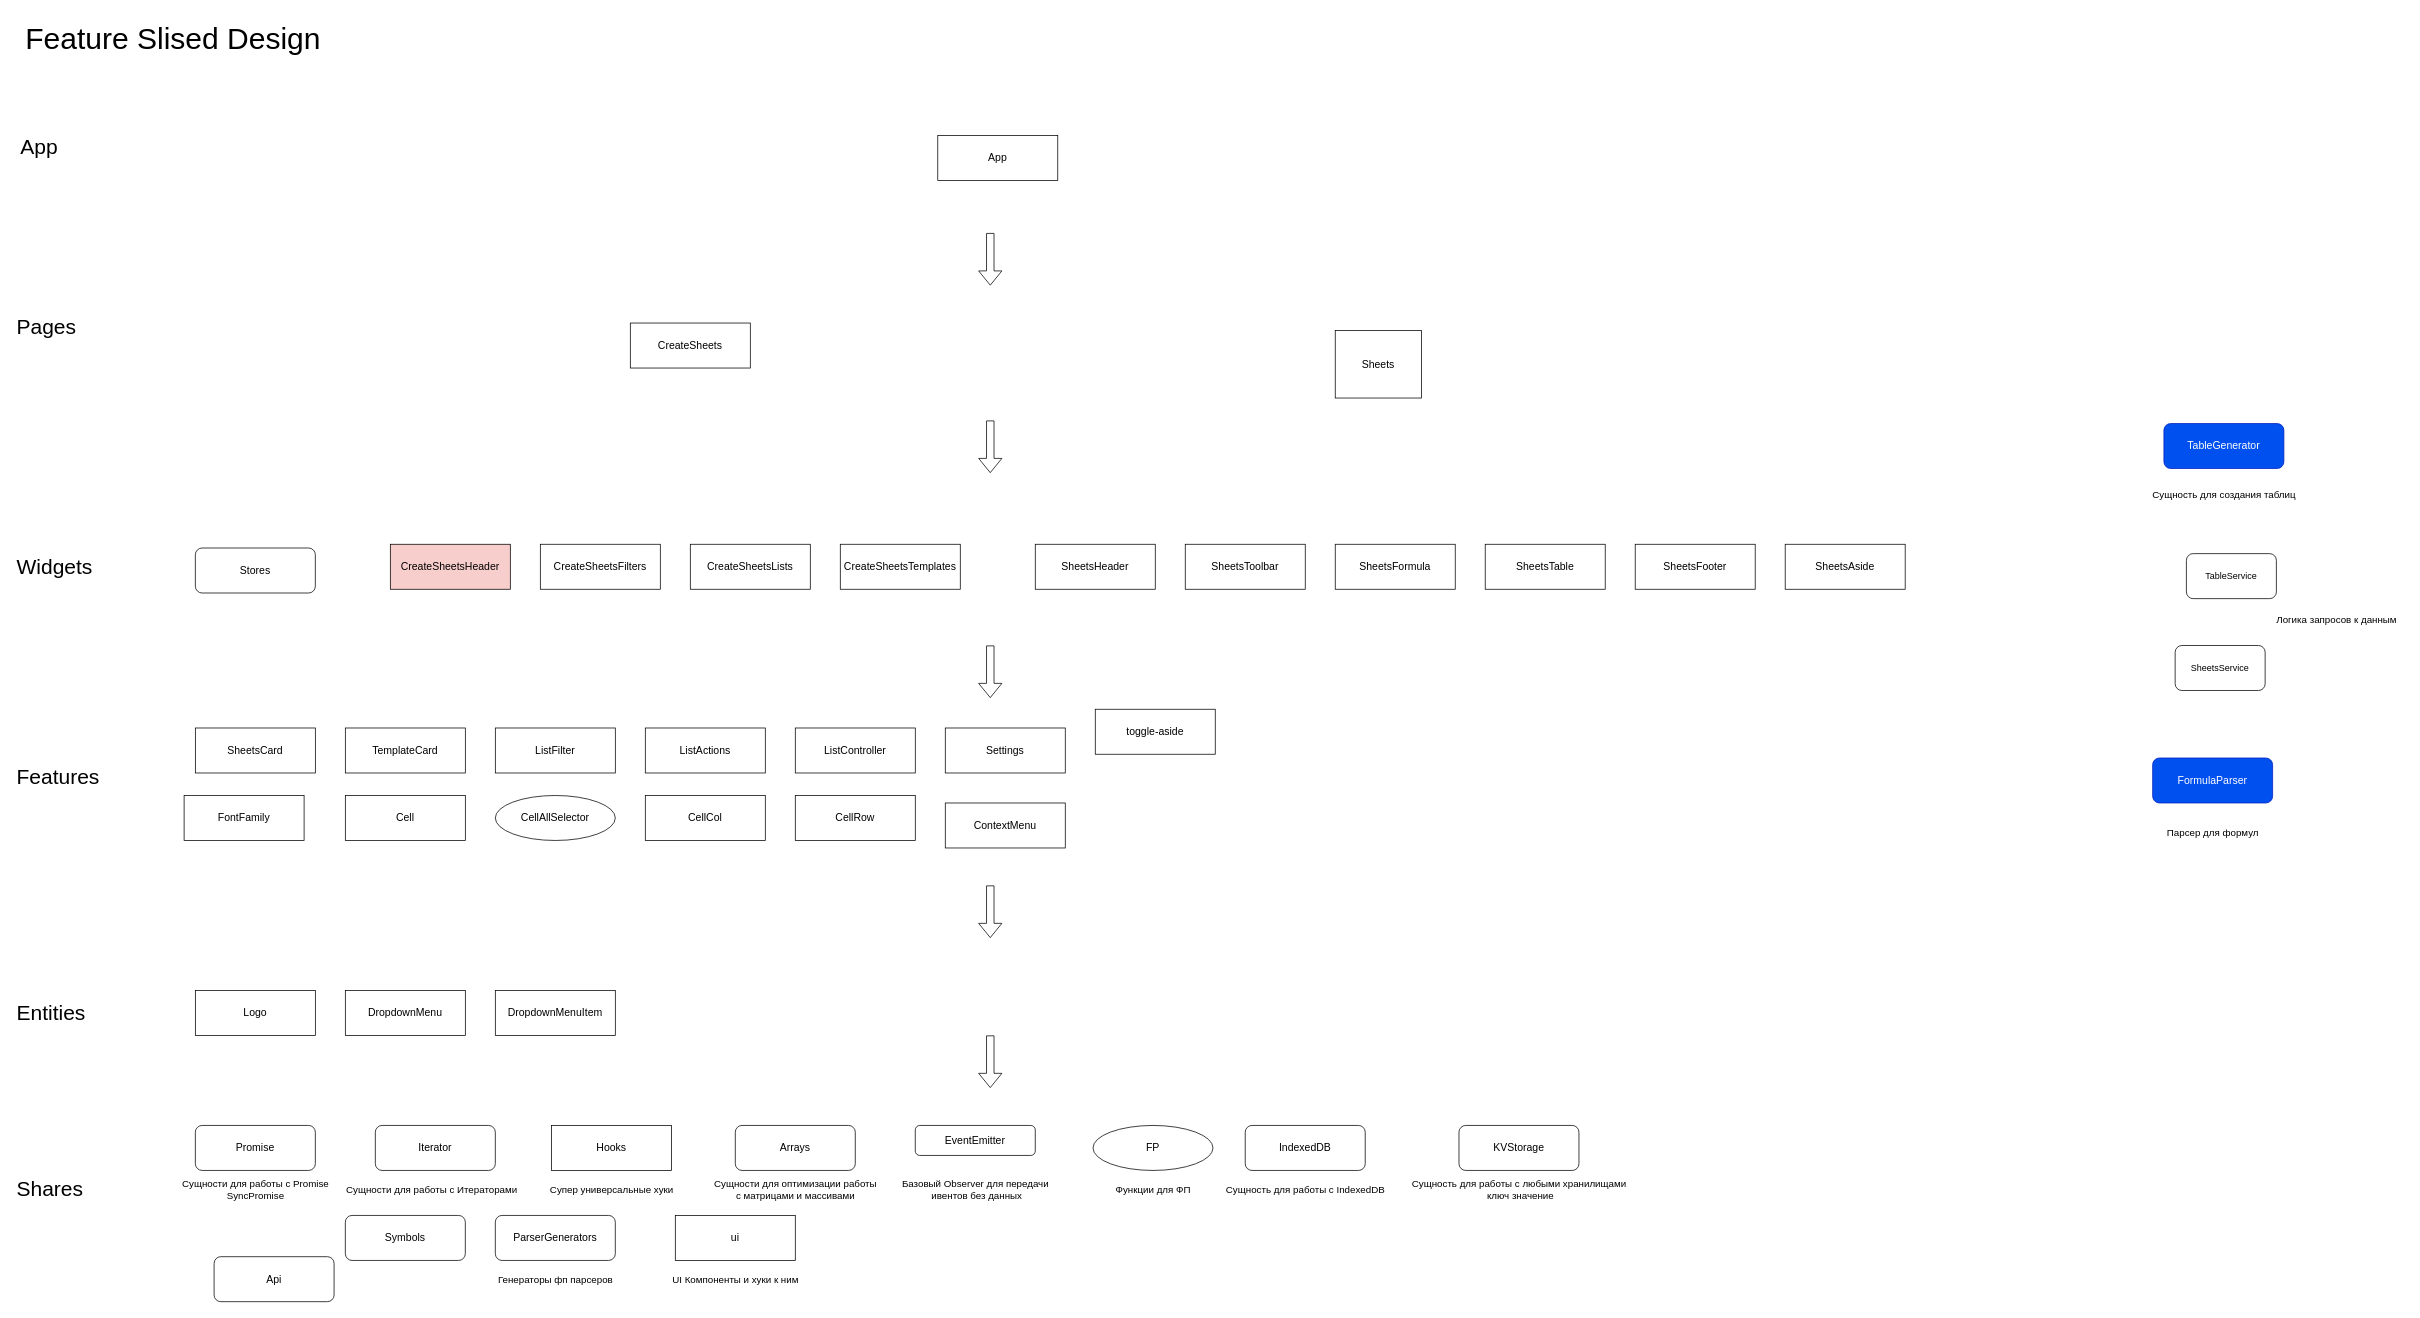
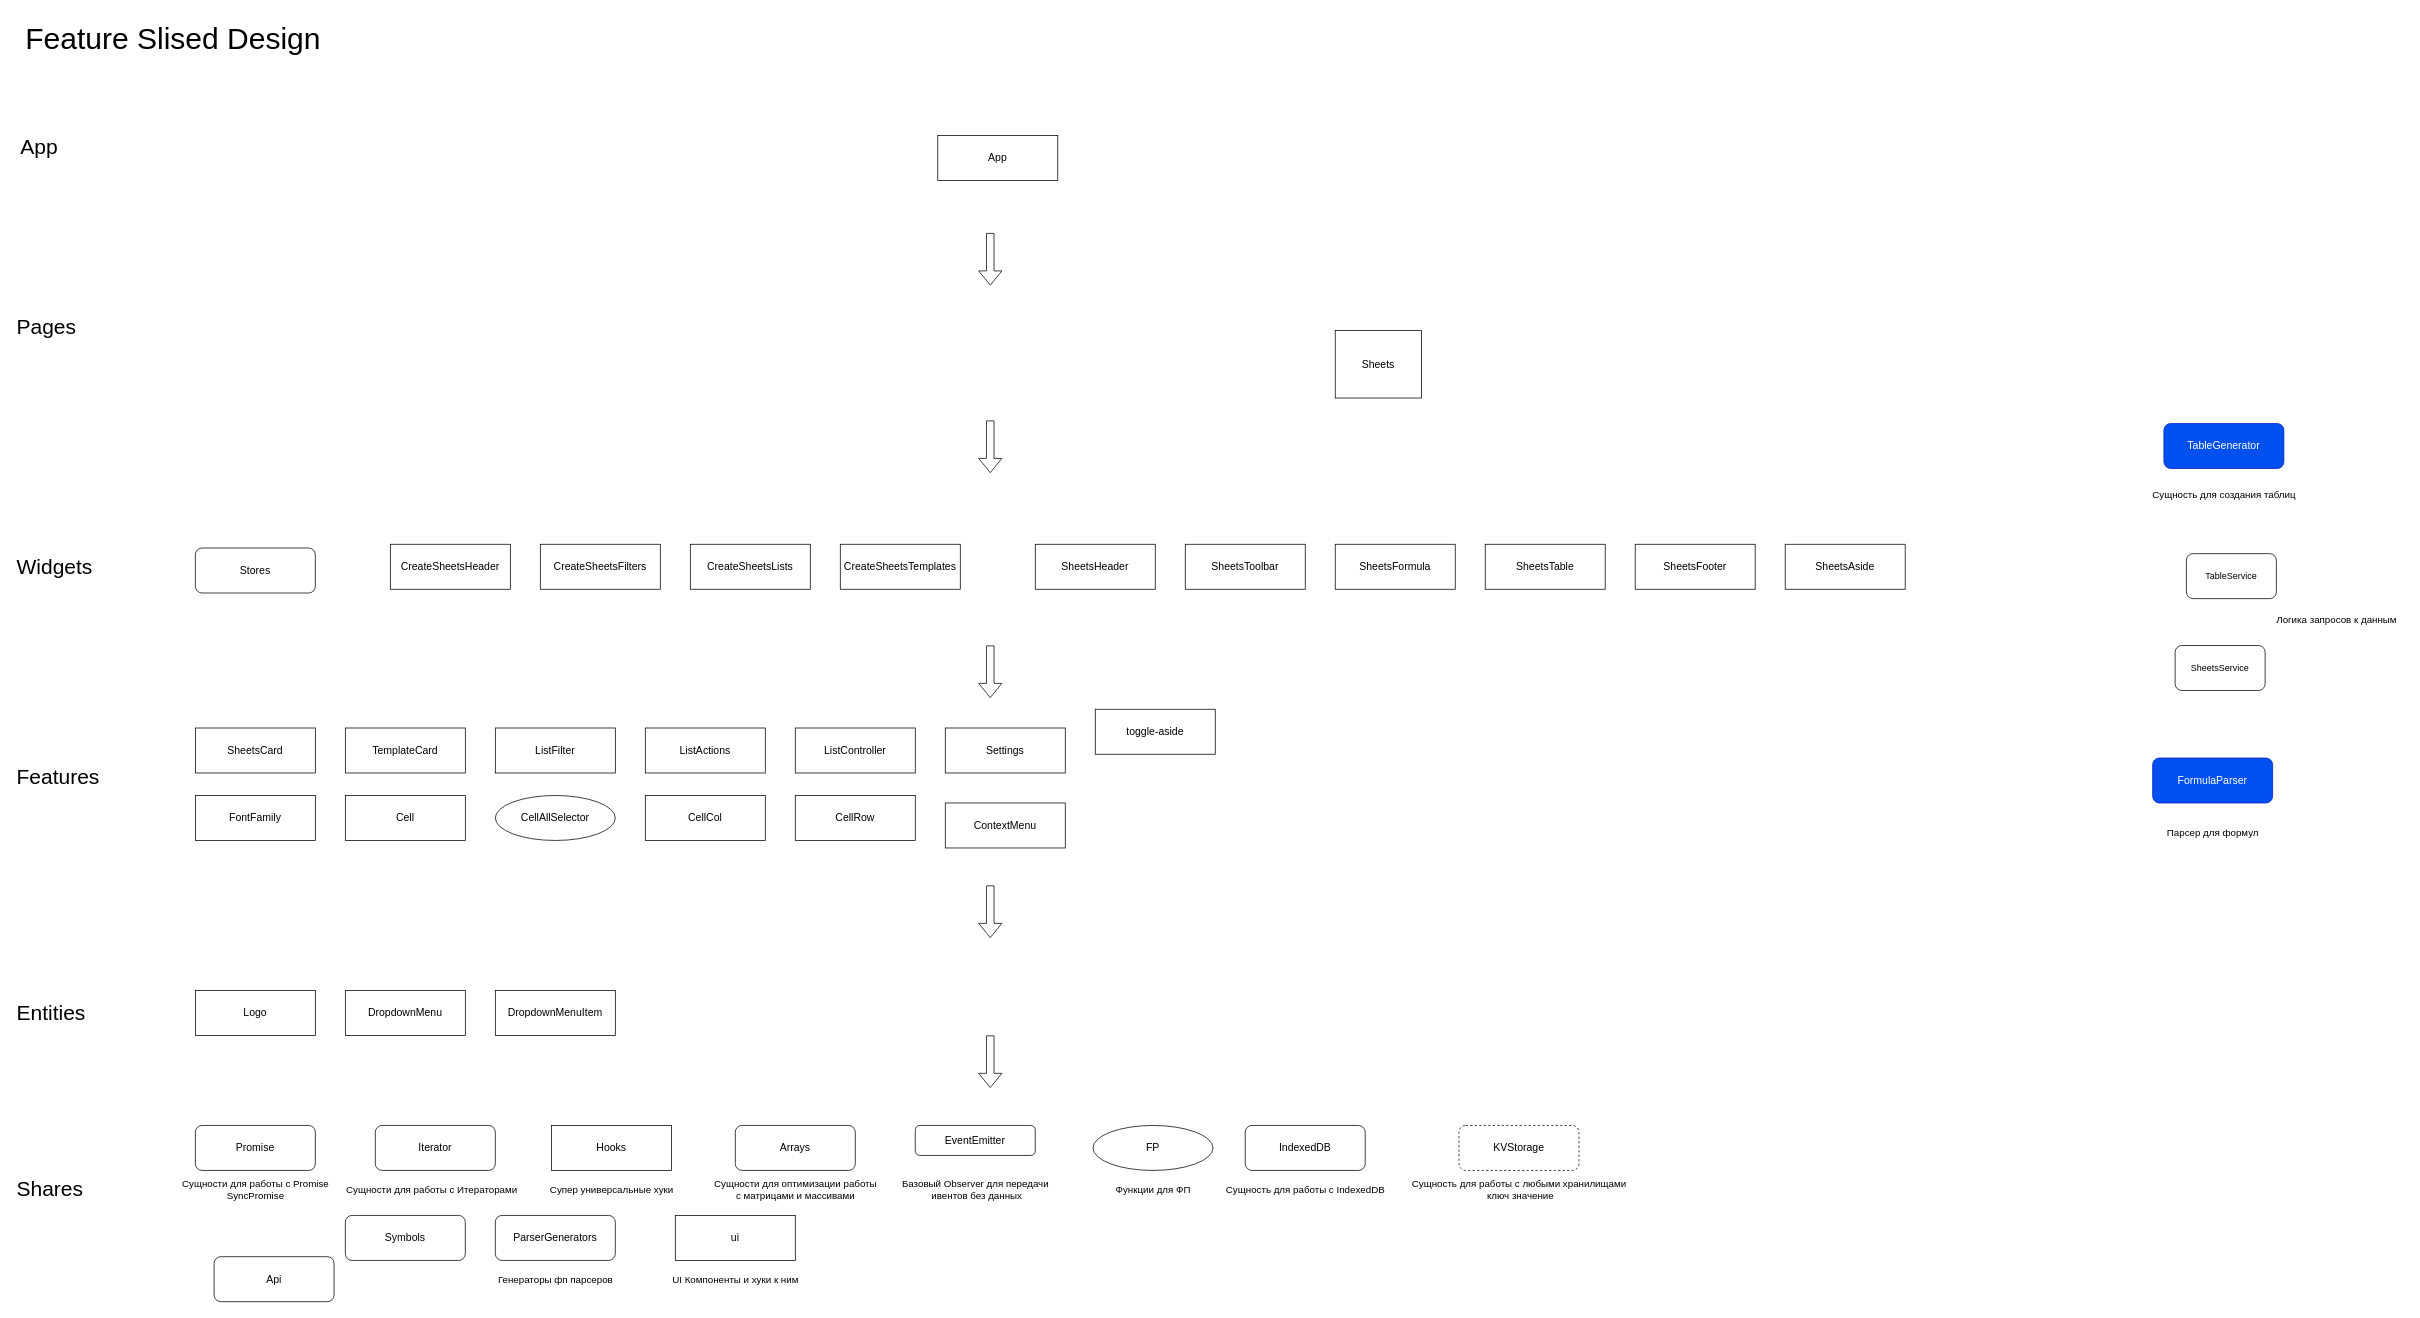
node "CreateSheets": removed
node "CreateSheetsHeader": fillcolor #f8cecc -> #ffffff
node "FontFamily": moved (244, 818) -> (255, 818)
node "KVStorage": style solid -> dashed
